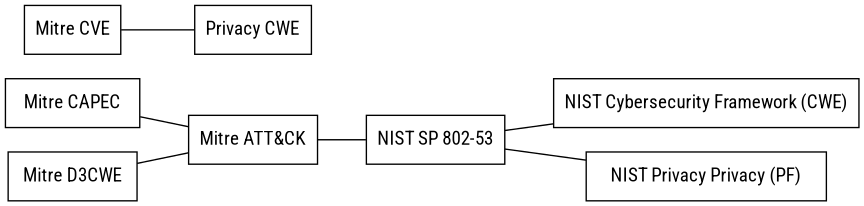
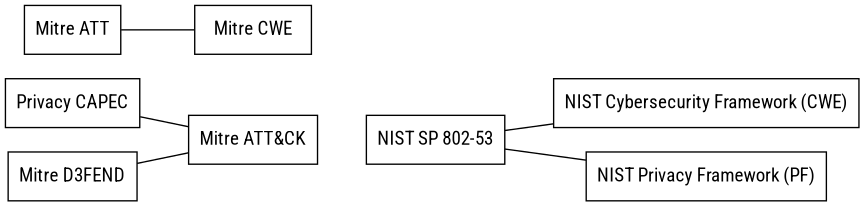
node "Mitre CVE": label "Mitre CVE" -> "Mitre ATT"
node "Privacy CWE": label "Privacy CWE" -> "Mitre CWE"
node "Mitre CAPEC": label "Mitre CAPEC" -> "Privacy CAPEC"
edge "Mitre ATT&CK" -- "NIST SP 802-53": removed
node "Mitre D3CWE": label "Mitre D3CWE" -> "Mitre D3FEND"
node "NIST Privacy Privacy (PF)": label "NIST Privacy Privacy (PF)" -> "NIST Privacy Framework (PF)"
